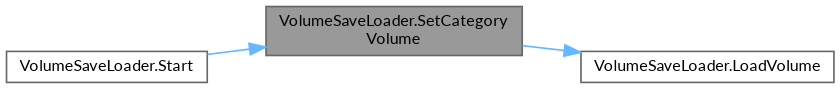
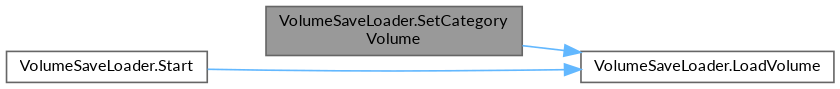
edge "VolumeSaveLoader.Start" -> "VolumeSaveLoader.SetCategory Volume": now "VolumeSaveLoader.Start" -> "VolumeSaveLoader.LoadVolume"
